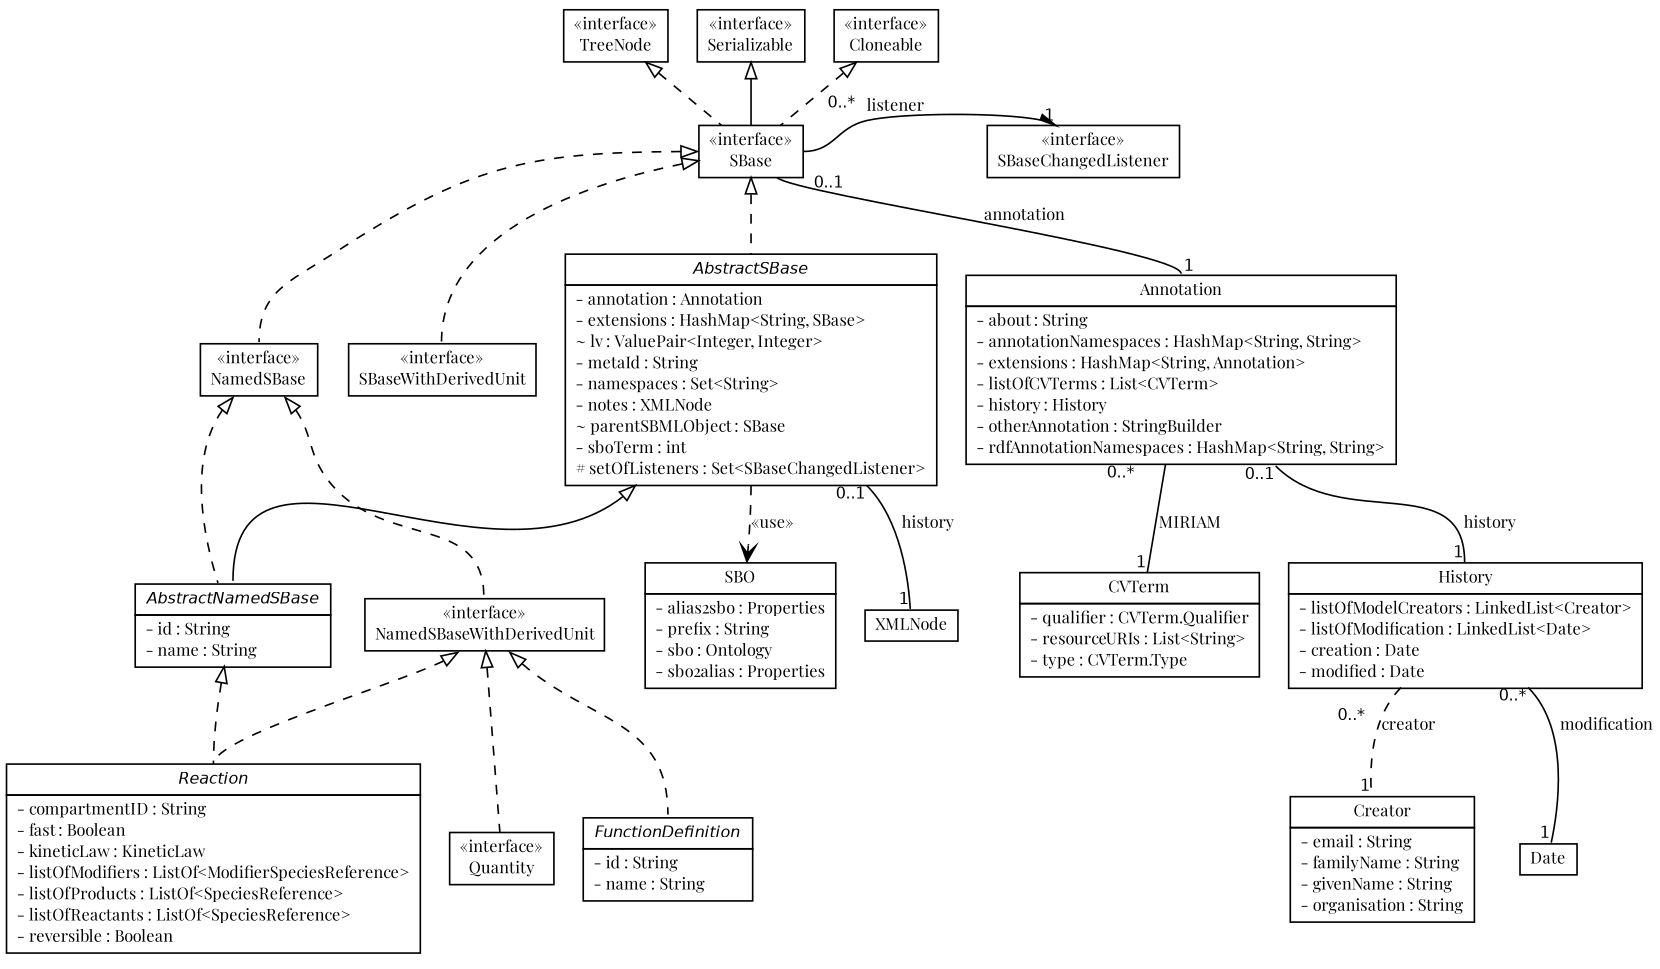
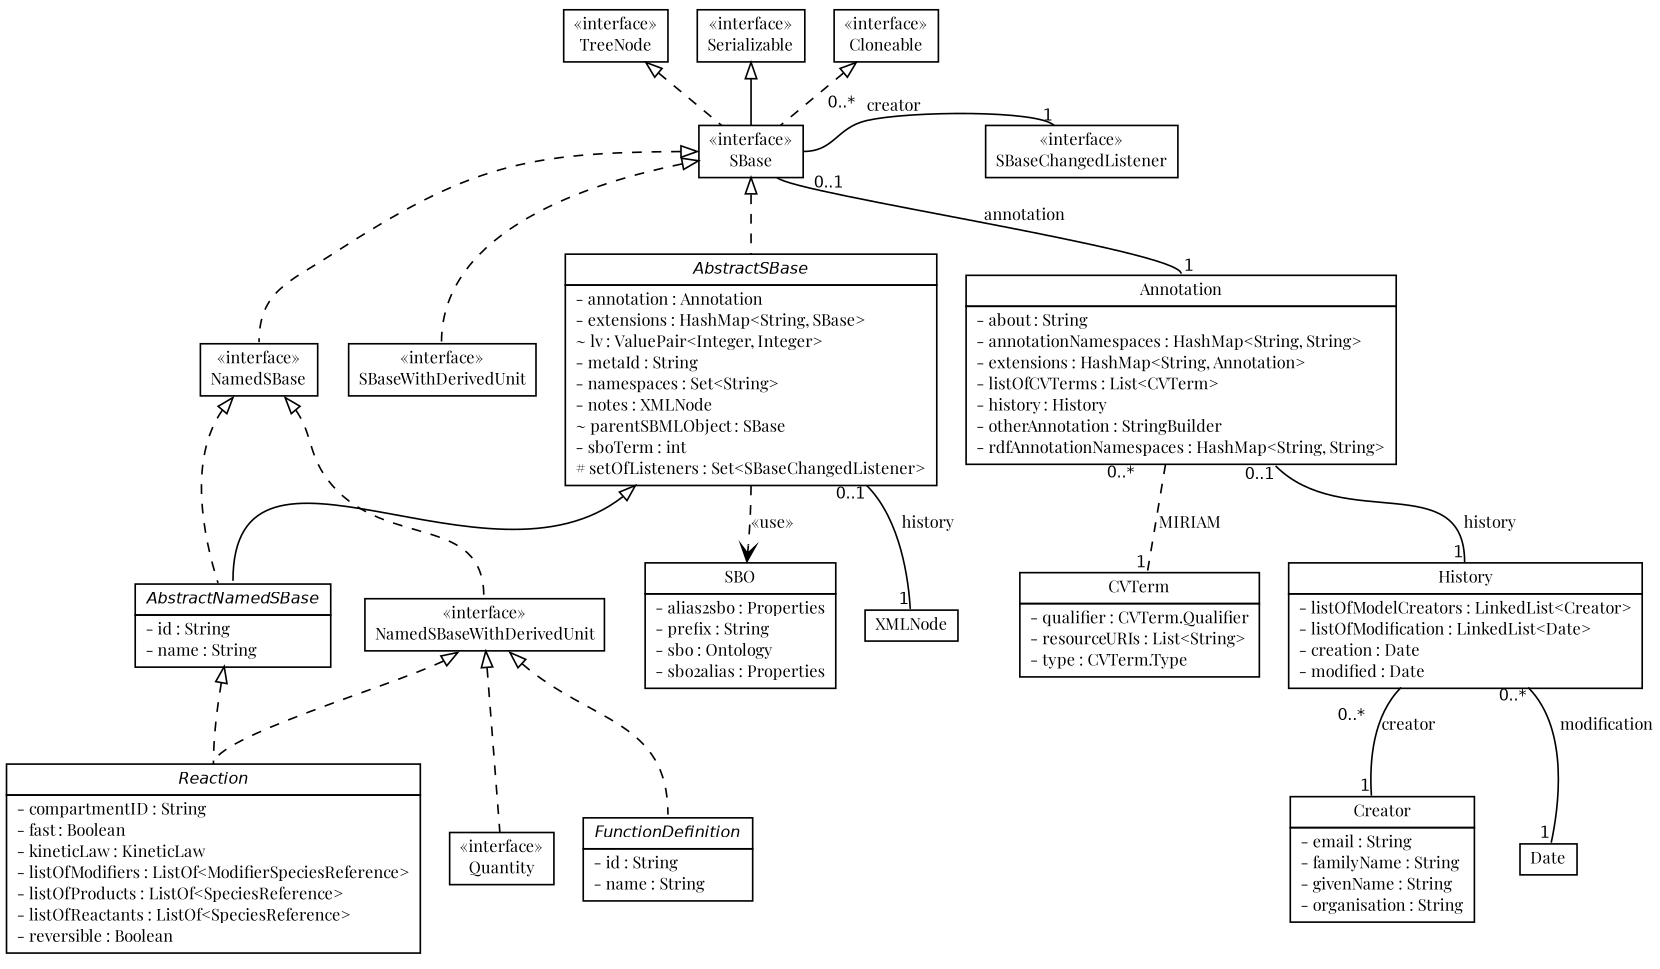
edge "SBase" -- "SBaseChangedListener": label "listener" -> "creator"
edge "Annotation" -- "CVTerm": style solid -> dashed
edge "History" -- "Creator": style dashed -> solid
